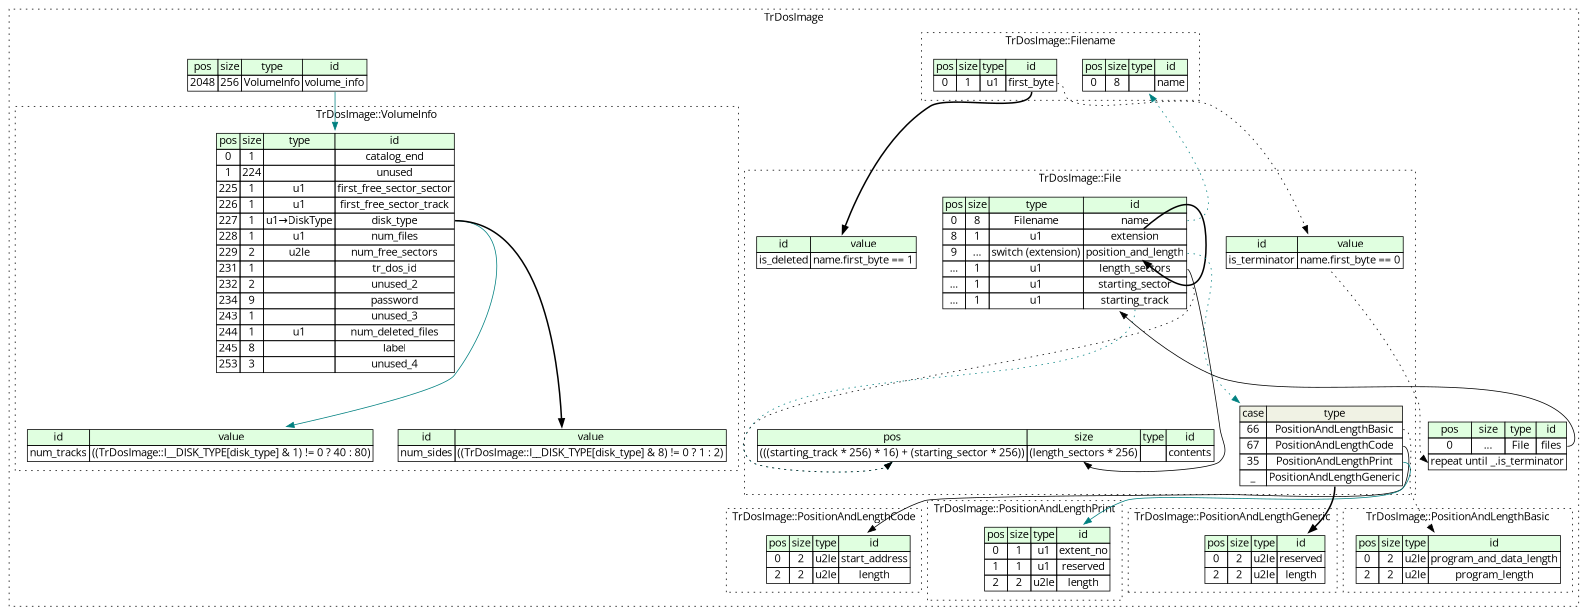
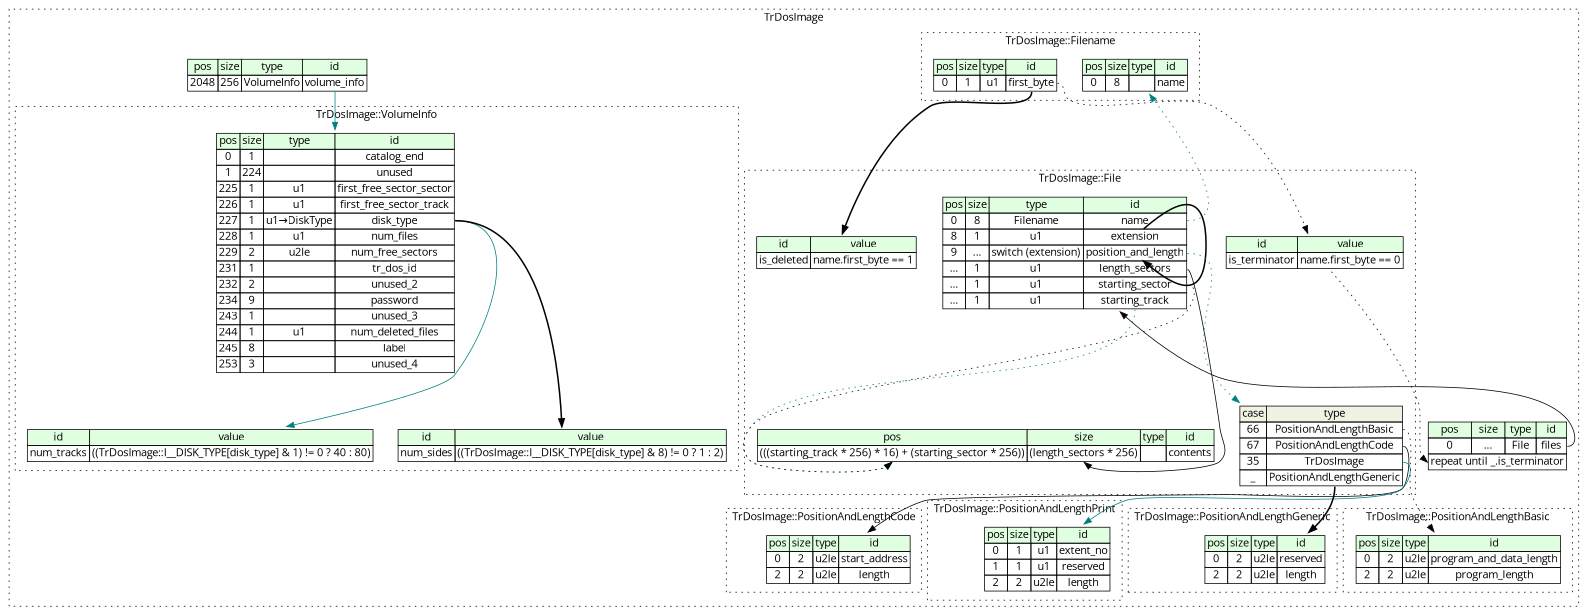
node "case": text "PositionAndLengthPrint" -> "TrDosImage"
